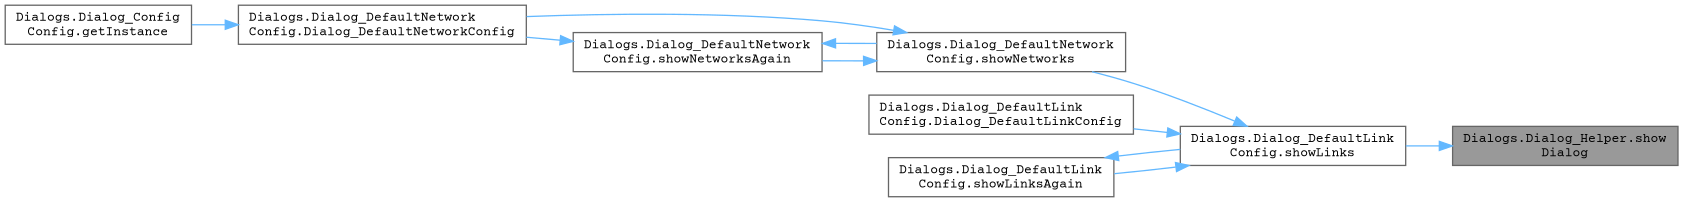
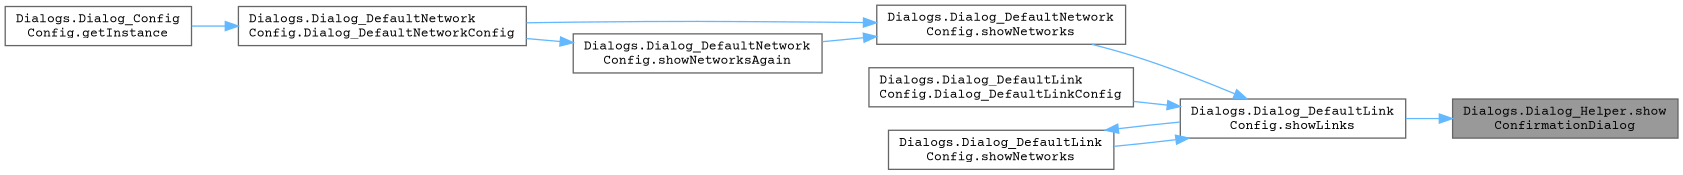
edge "Dialogs.Dialog_DefaultNetwork Config.showNetworks" -> "Dialogs.Dialog_DefaultNetwork Config.showNetworksAgain": removed
node "Dialogs.Dialog_Helper.show Dialog": label "Dialogs.Dialog_Helper.show Dialog" -> "Dialogs.Dialog_Helper.show ConfirmationDialog"
node "Dialogs.Dialog_DefaultLink Config.showLinksAgain": label "Dialogs.Dialog_DefaultLink Config.showLinksAgain" -> "Dialogs.Dialog_DefaultLink Config.showNetworks"
